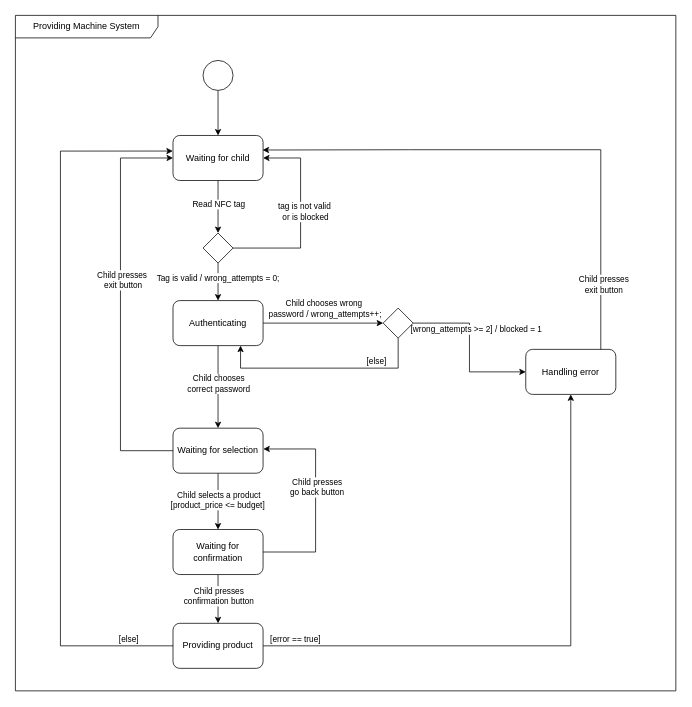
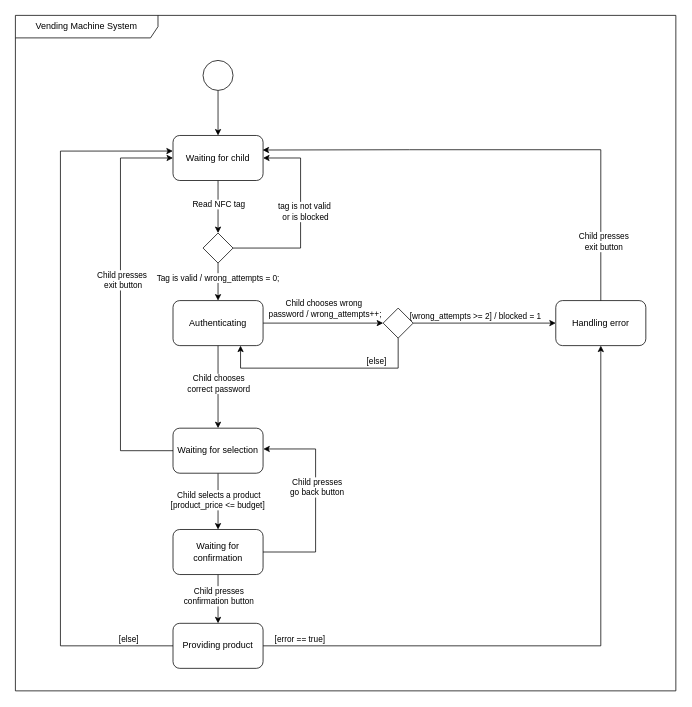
node "Providing Machine System": label "Providing Machine System" -> "Vending Machine System"
node "Handling error": moved (570, 372) -> (600, 323)
